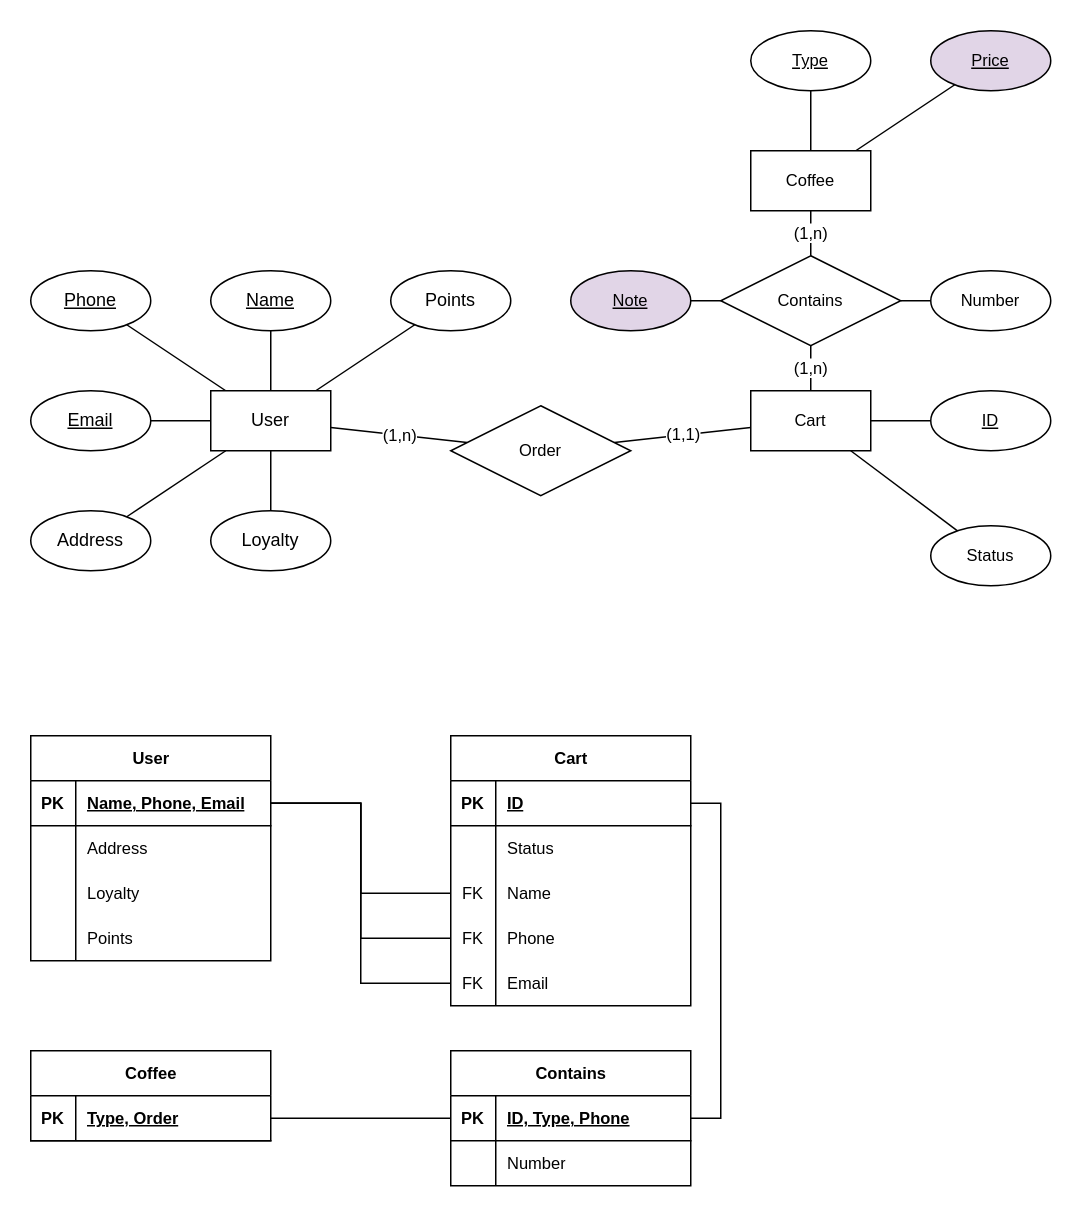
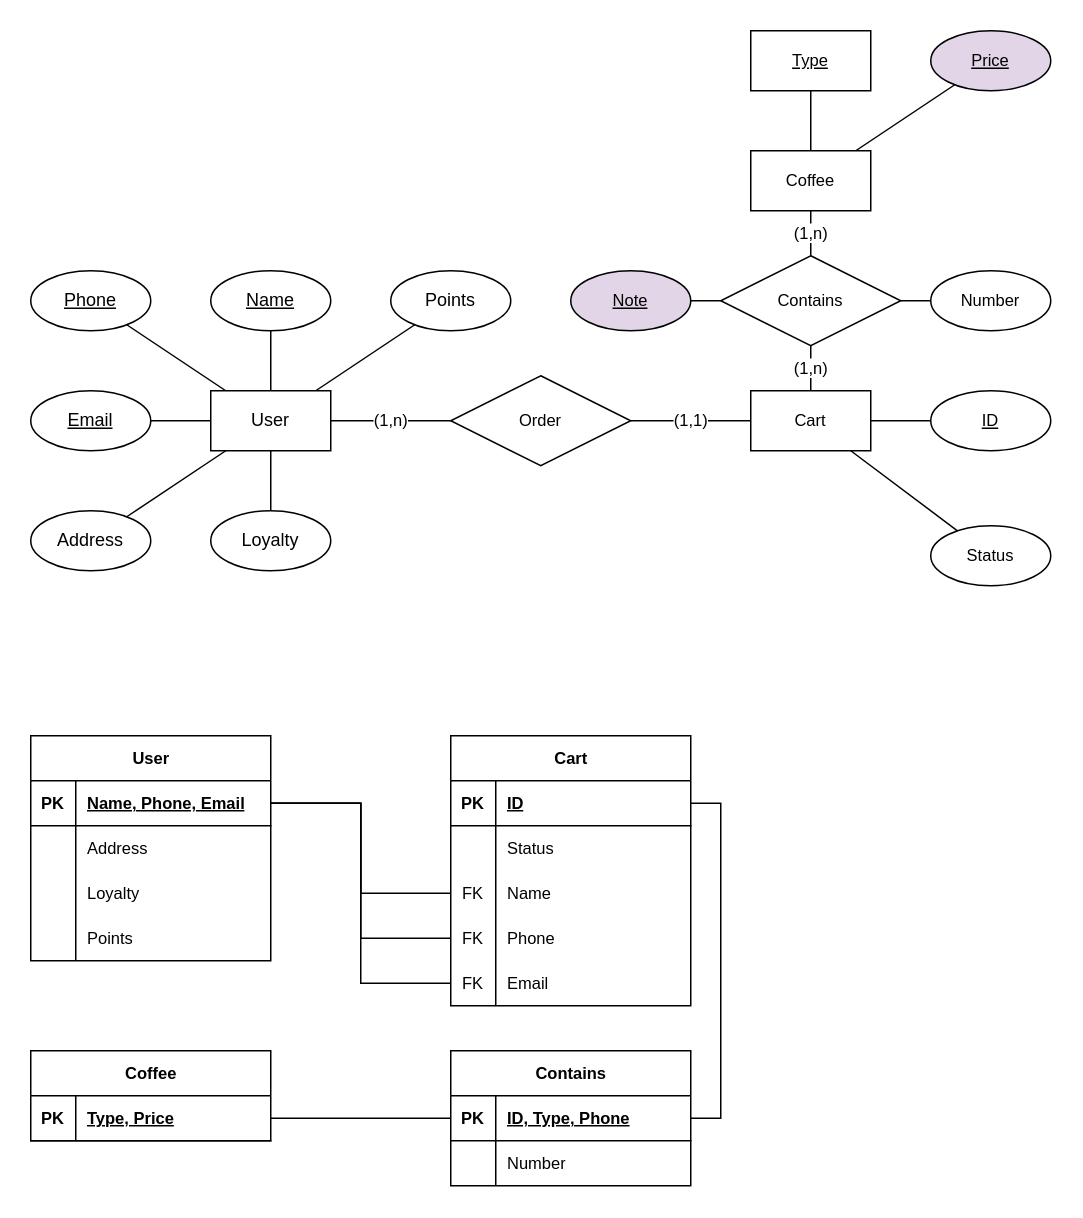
node "Type": shape ellipse -> rectangle
node "Order": moved (541, 451) -> (541, 421)
node "Type, Order": label "Type, Order" -> "Type, Price"
